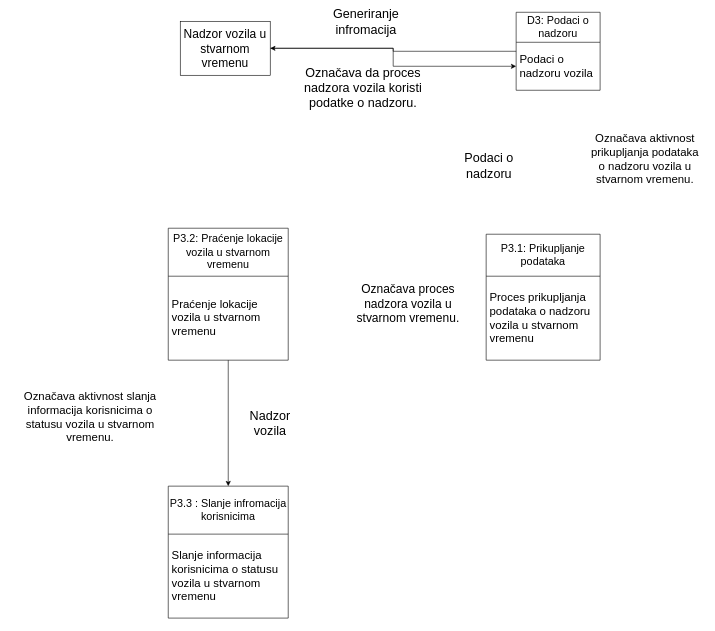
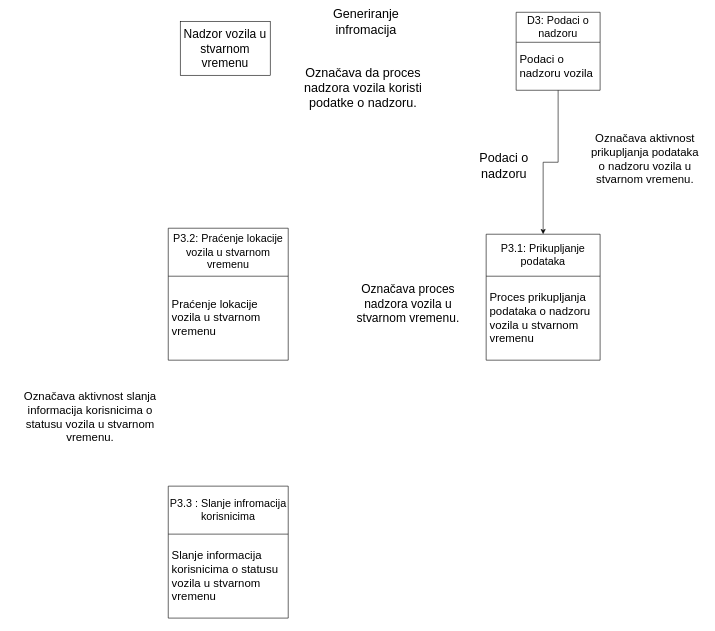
edge "Nadzor vozila u stvarnom vremenu" -> "Podaci o nadzoru vozila": removed
edge "D3: Podaci o nadzoru" -> "Nadzor vozila u stvarnom vremenu": now "D3: Podaci o nadzoru" -> "P3.1: Prikupljanje podataka"
node "Podaci o nadzoru": moved (489, 165) -> (504, 165)
node "Nadzor vozila": removed
edge "P3.2: Praćenje lokacije vozila u stvarnom vremenu" -> "P3.3 : Slanje infromacija korisnicima": removed
